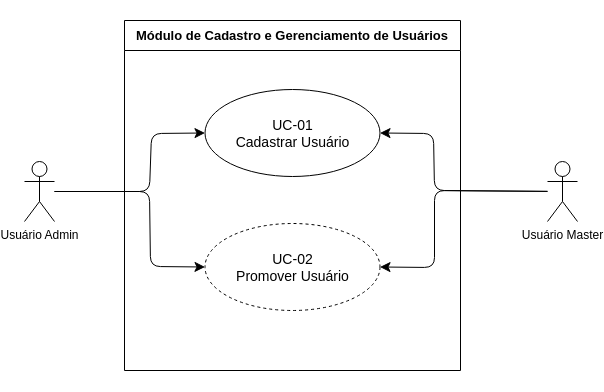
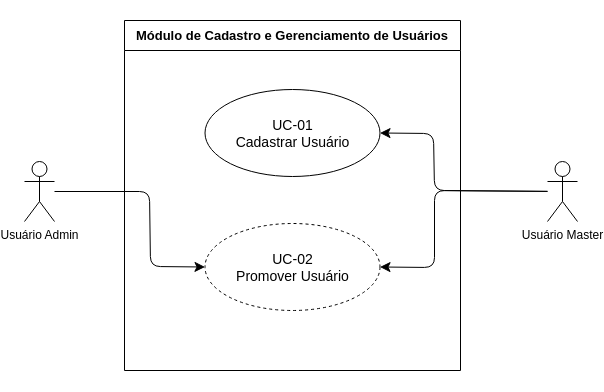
edge "Usuário Admin" -> "UC-01Cadastrar Usuário": removed
